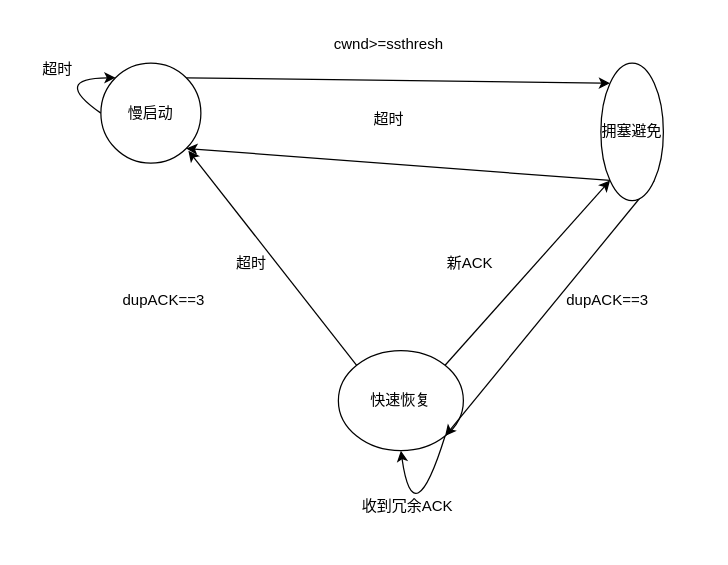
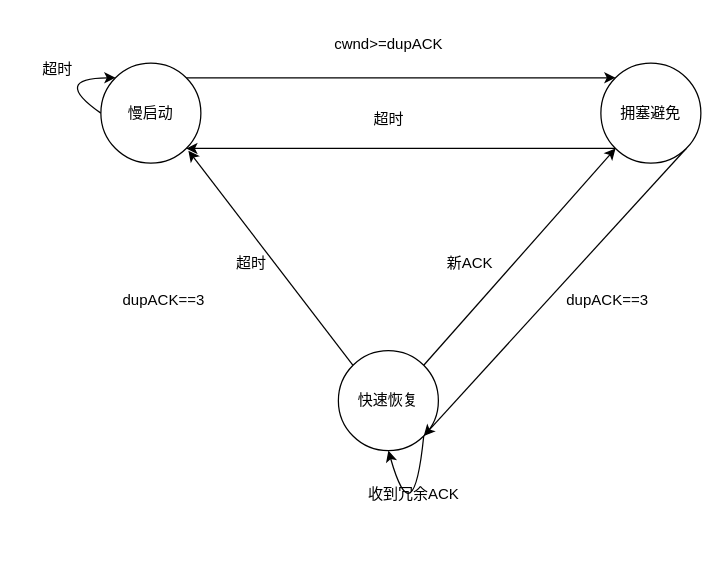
node "cwnd>=ssthresh": label "cwnd>=ssthresh" -> "cwnd>=dupACK"
node "拥塞避免": size 63x138 -> 100x100
node "快速恢复": size 125x100 -> 100x100
node "收到冗余ACK": moved (407, 507) -> (413, 494)
